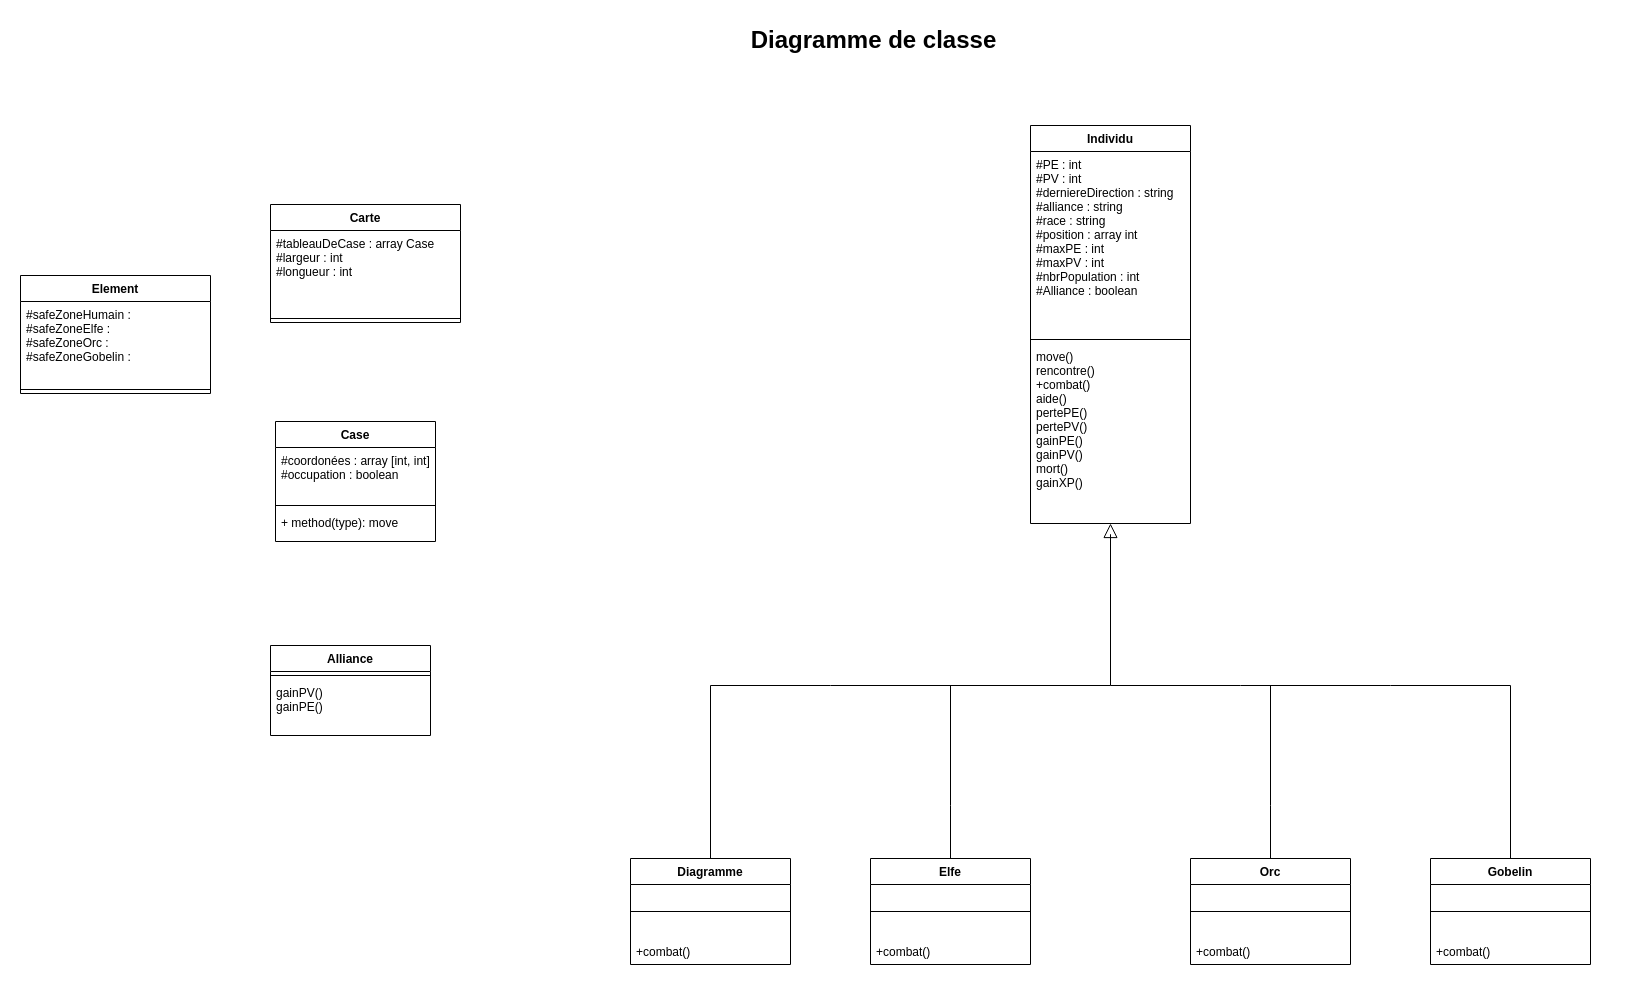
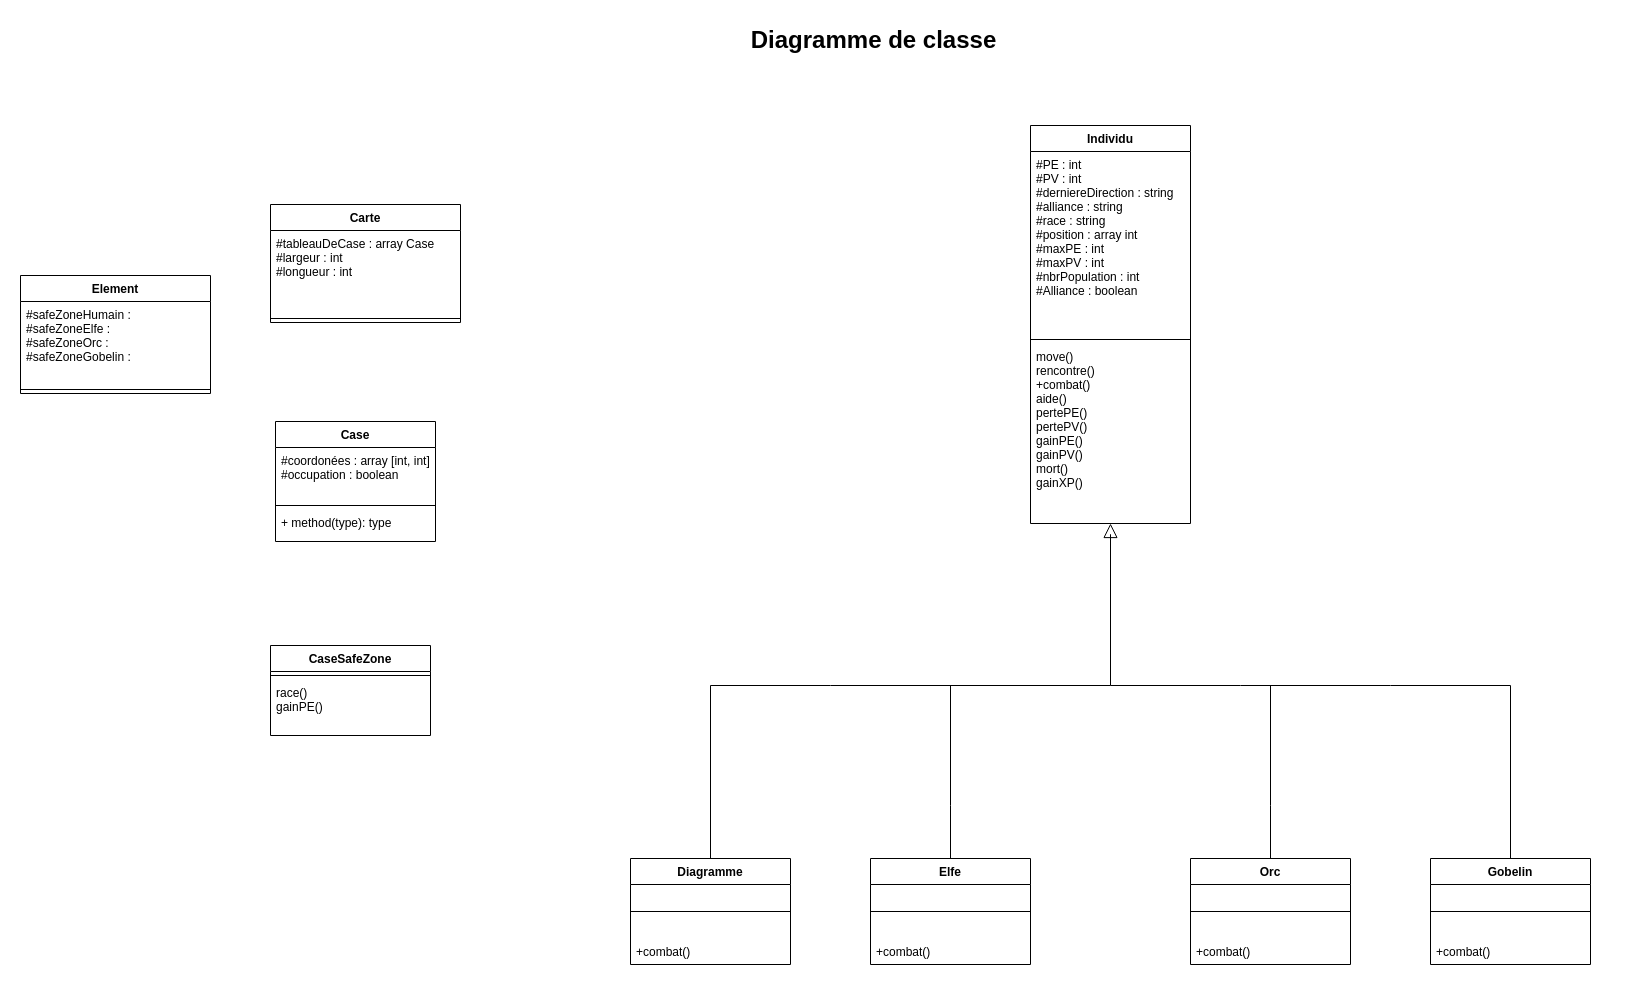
node "+ method(type): move": label "+ method(type): move" -> "+ method(type): type"
node "Alliance": label "Alliance" -> "CaseSafeZone"
node "gainPV() gainPE()": label "gainPV() gainPE()" -> "race() gainPE()"
